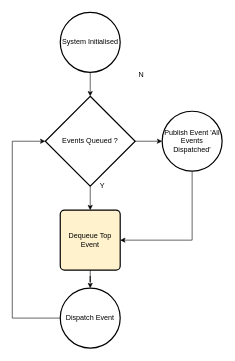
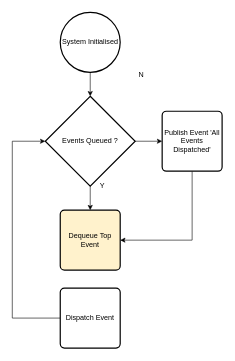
node "Publish Event 'All Events Dispatched'": shape ellipse -> rounded rectangle
edge "Dequeue Top Event" -> "Dispatch Event": removed
node "Dispatch Event": shape ellipse -> rounded rectangle
